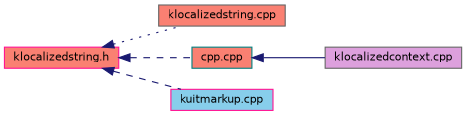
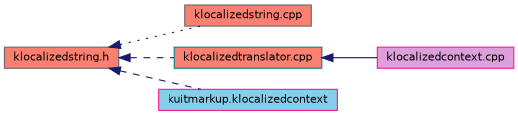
node "klocalizedstring.h": color deeppink -> gray40
node "cpp.cpp": label "cpp.cpp" -> "klocalizedtranslator.cpp"
node "klocalizedcontext.cpp": color gray40 -> deeppink
node "kuitmarkup.cpp": label "kuitmarkup.cpp" -> "kuitmarkup.klocalizedcontext"
